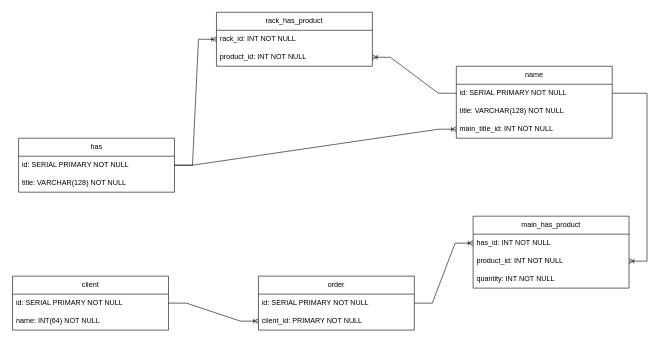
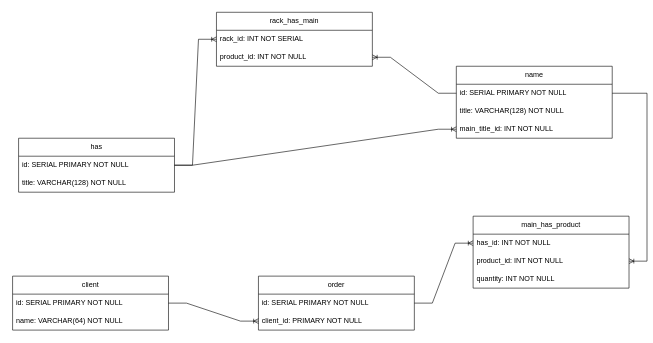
node "rack_has_product": label "rack_has_product" -> "rack_has_main"
node "rack_id: INT NOT NULL": label "rack_id: INT NOT NULL" -> "rack_id: INT NOT SERIAL"
node "name: INT(64) NOT NULL": label "name: INT(64) NOT NULL" -> "name: VARCHAR(64) NOT NULL"
